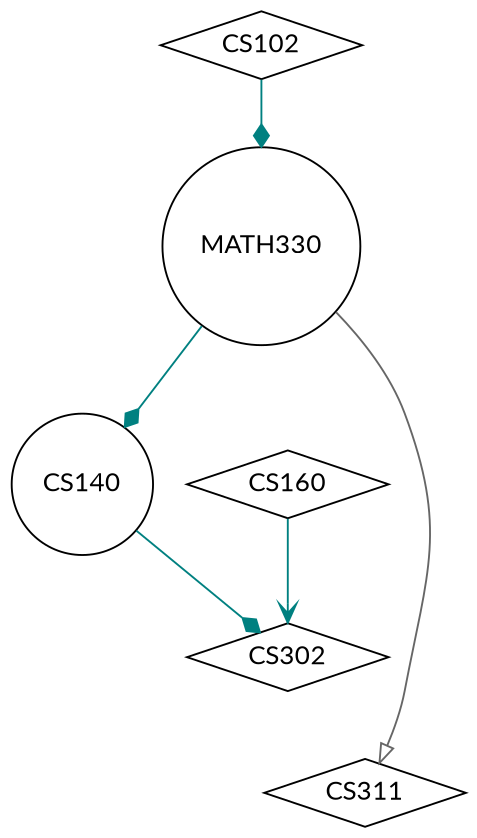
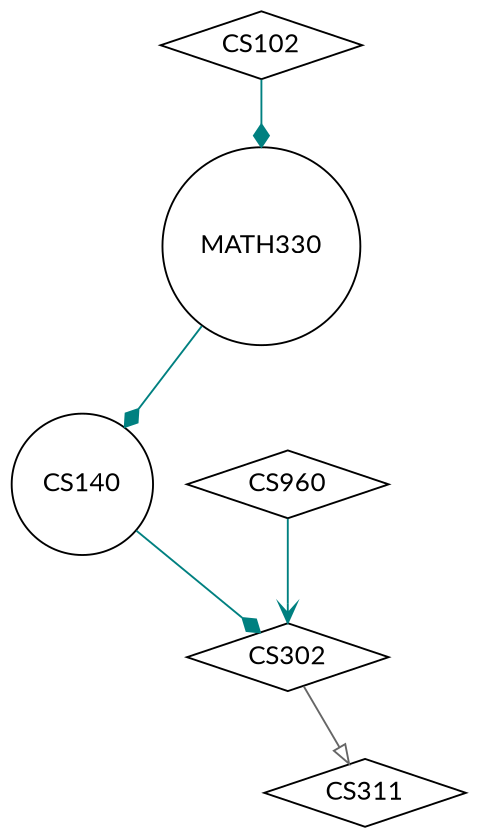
node "CS160": label "CS160" -> "CS960"
edge "MATH330" -> "CS311": now "CS302" -> "CS311"
